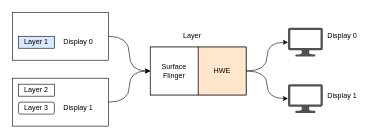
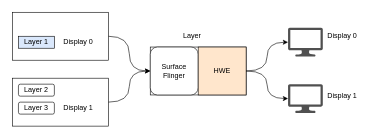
node "Surface Flinger": shape rectangle -> rounded rectangle
node "Layer 2": shape rectangle -> rounded rectangle
